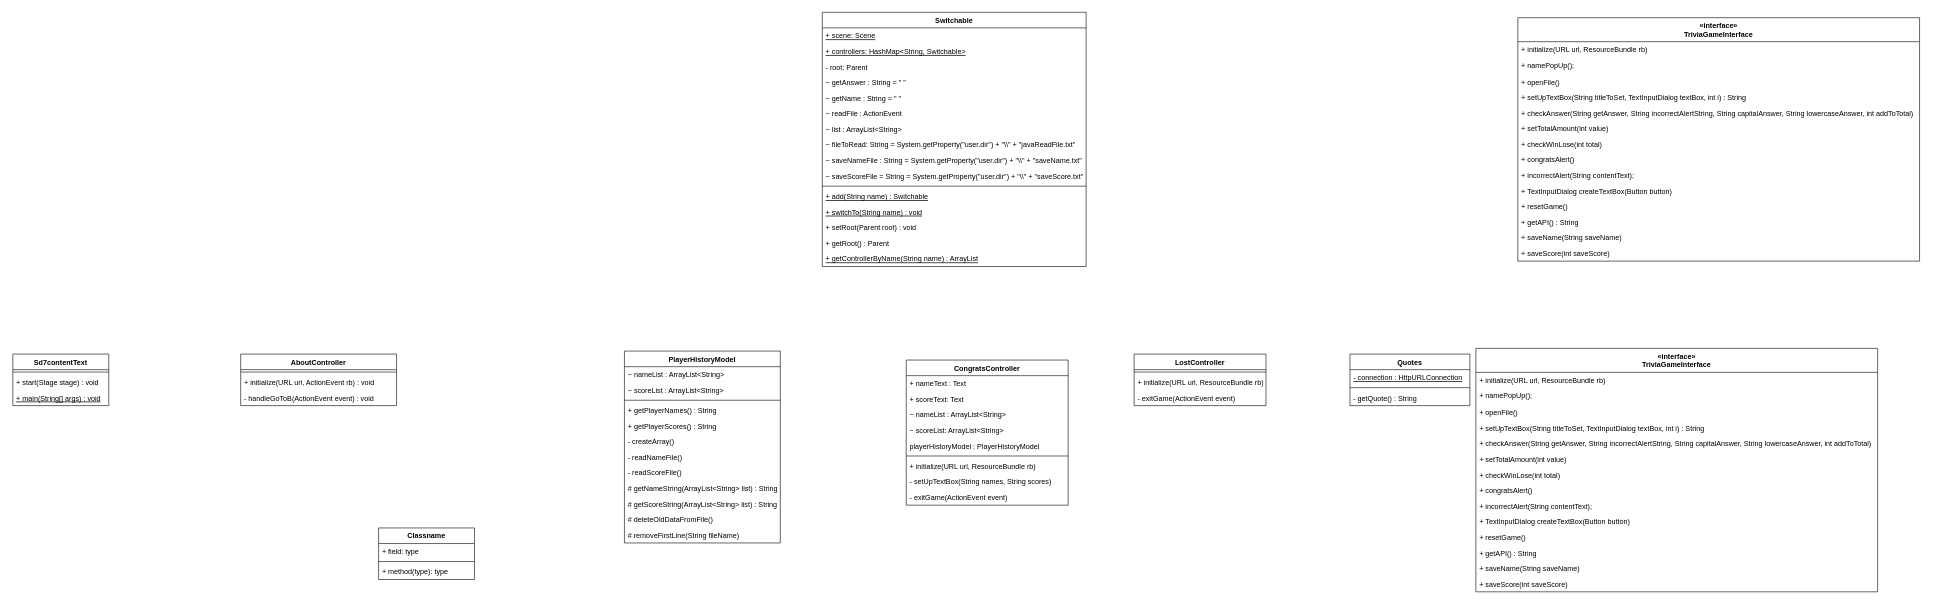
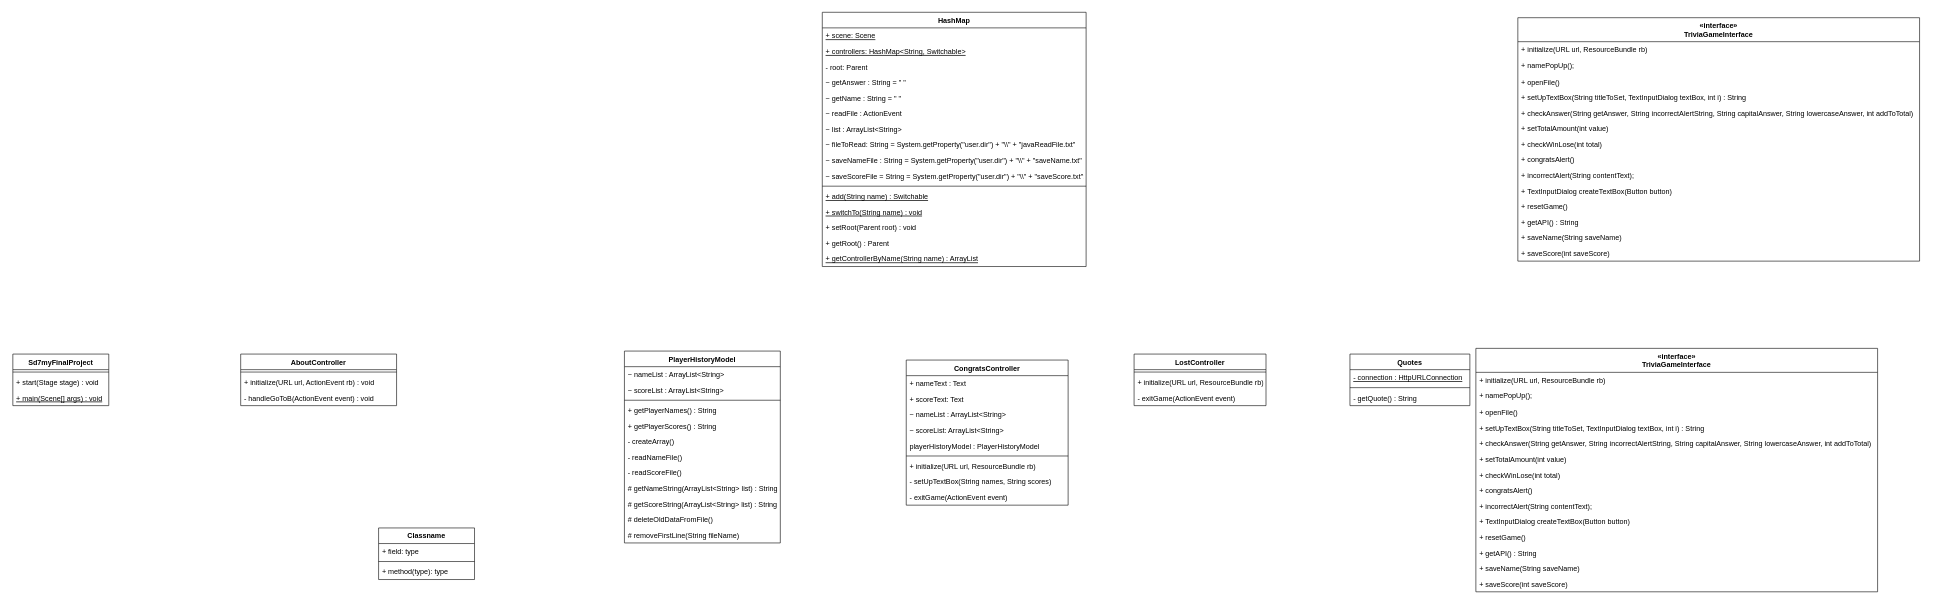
node "Switchable": label "Switchable" -> "HashMap"
node "Sd7contentText": label "Sd7contentText" -> "Sd7myFinalProject"
node "+ main(String[] args) : void": label "+ main(String[] args) : void" -> "+ main(Scene[] args) : void"
